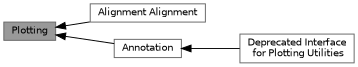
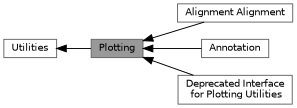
node "Utilities": added
edge "Deprecated Interface for Plotting Utilities" -> "Annotation": now "Deprecated Interface for Plotting Utilities" -> "Plotting"
